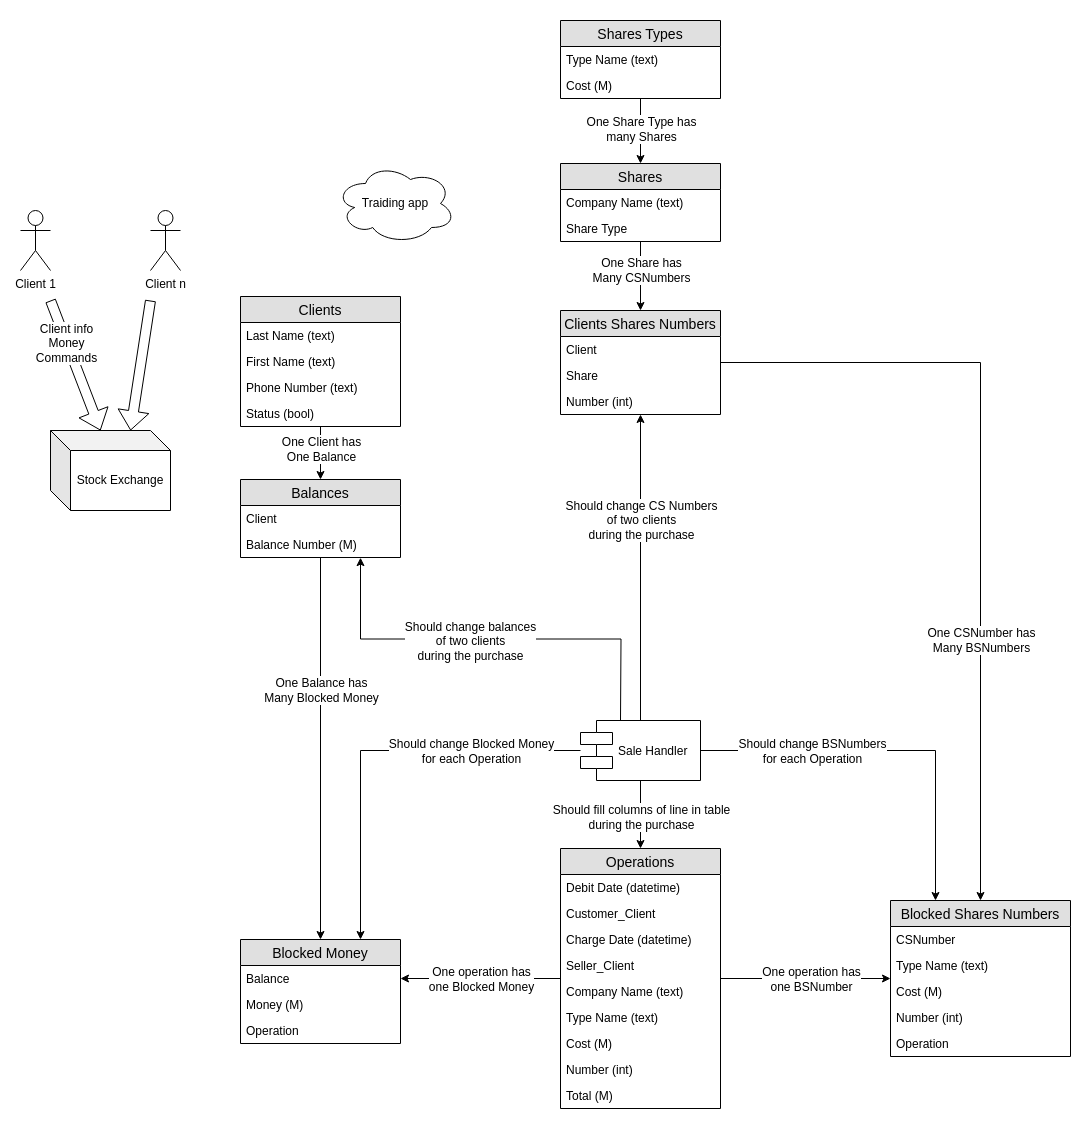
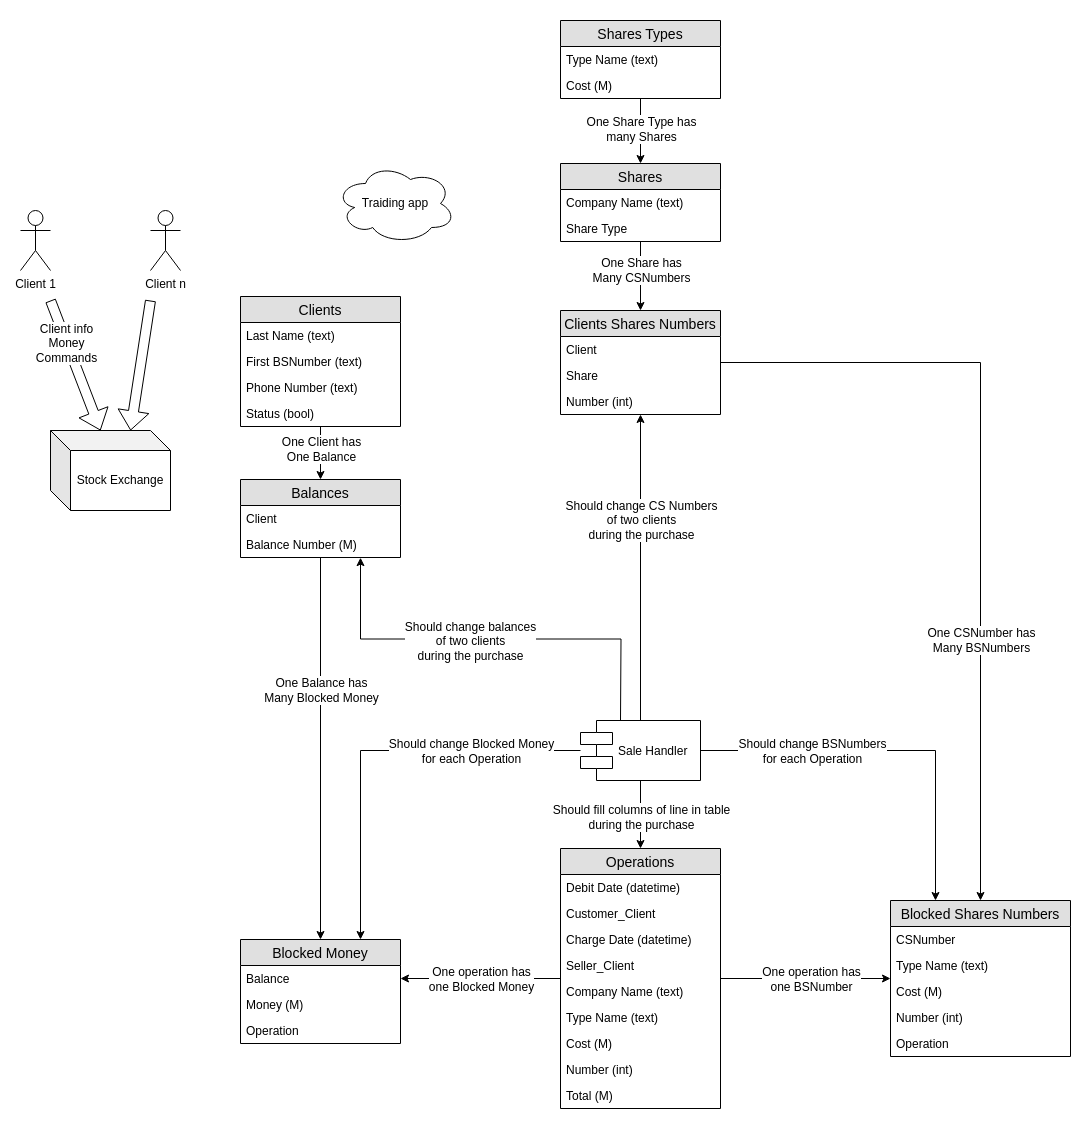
node "First Name (text)": label "First Name (text)" -> "First BSNumber (text)"
